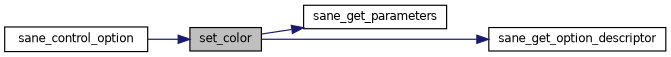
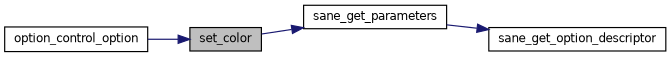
node "sane_control_option": label "sane_control_option" -> "option_control_option"
edge "set_color" -> "sane_get_option_descriptor": now "sane_get_parameters" -> "sane_get_option_descriptor"
